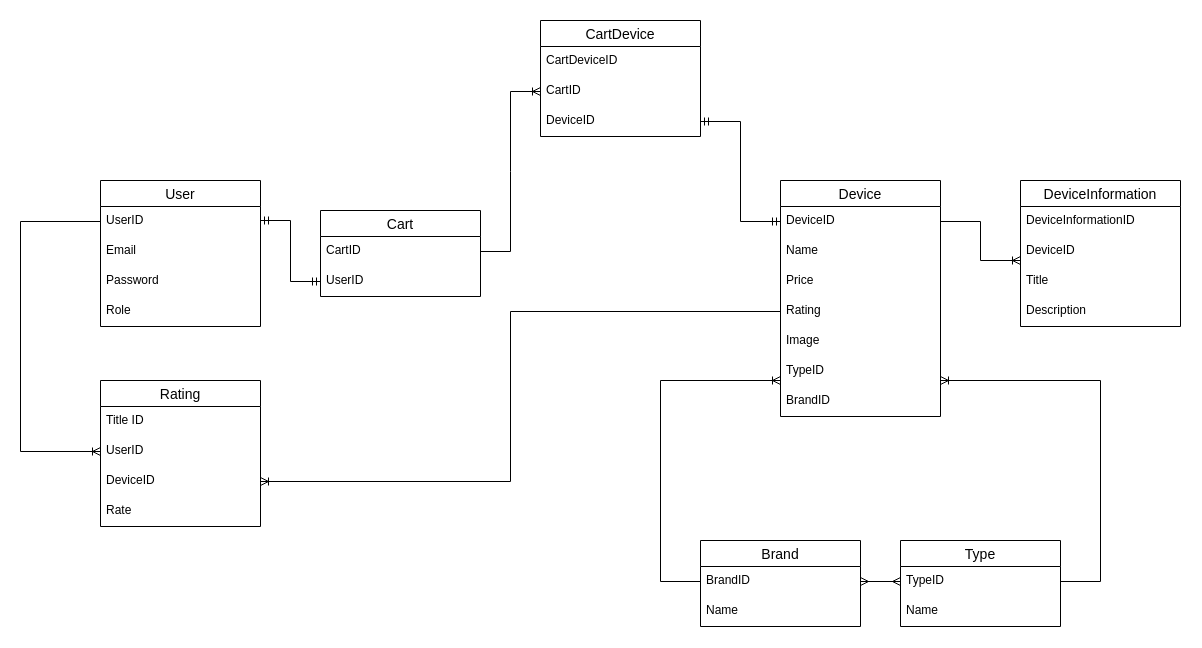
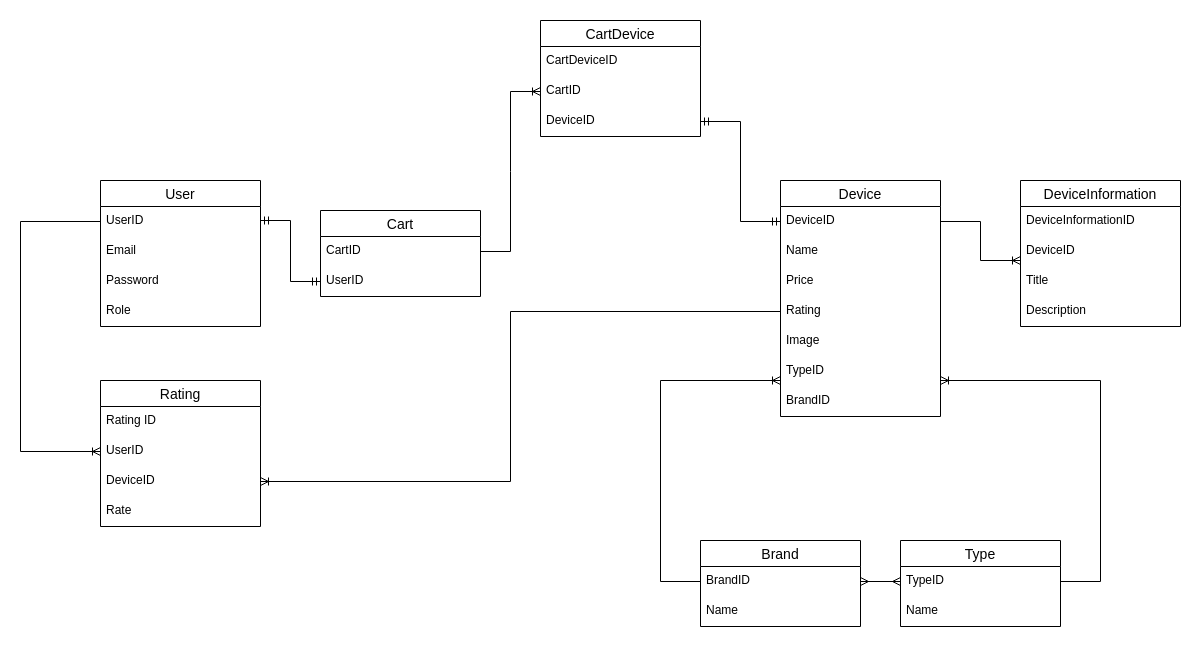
node "Title ID": label "Title ID" -> "Rating ID"
